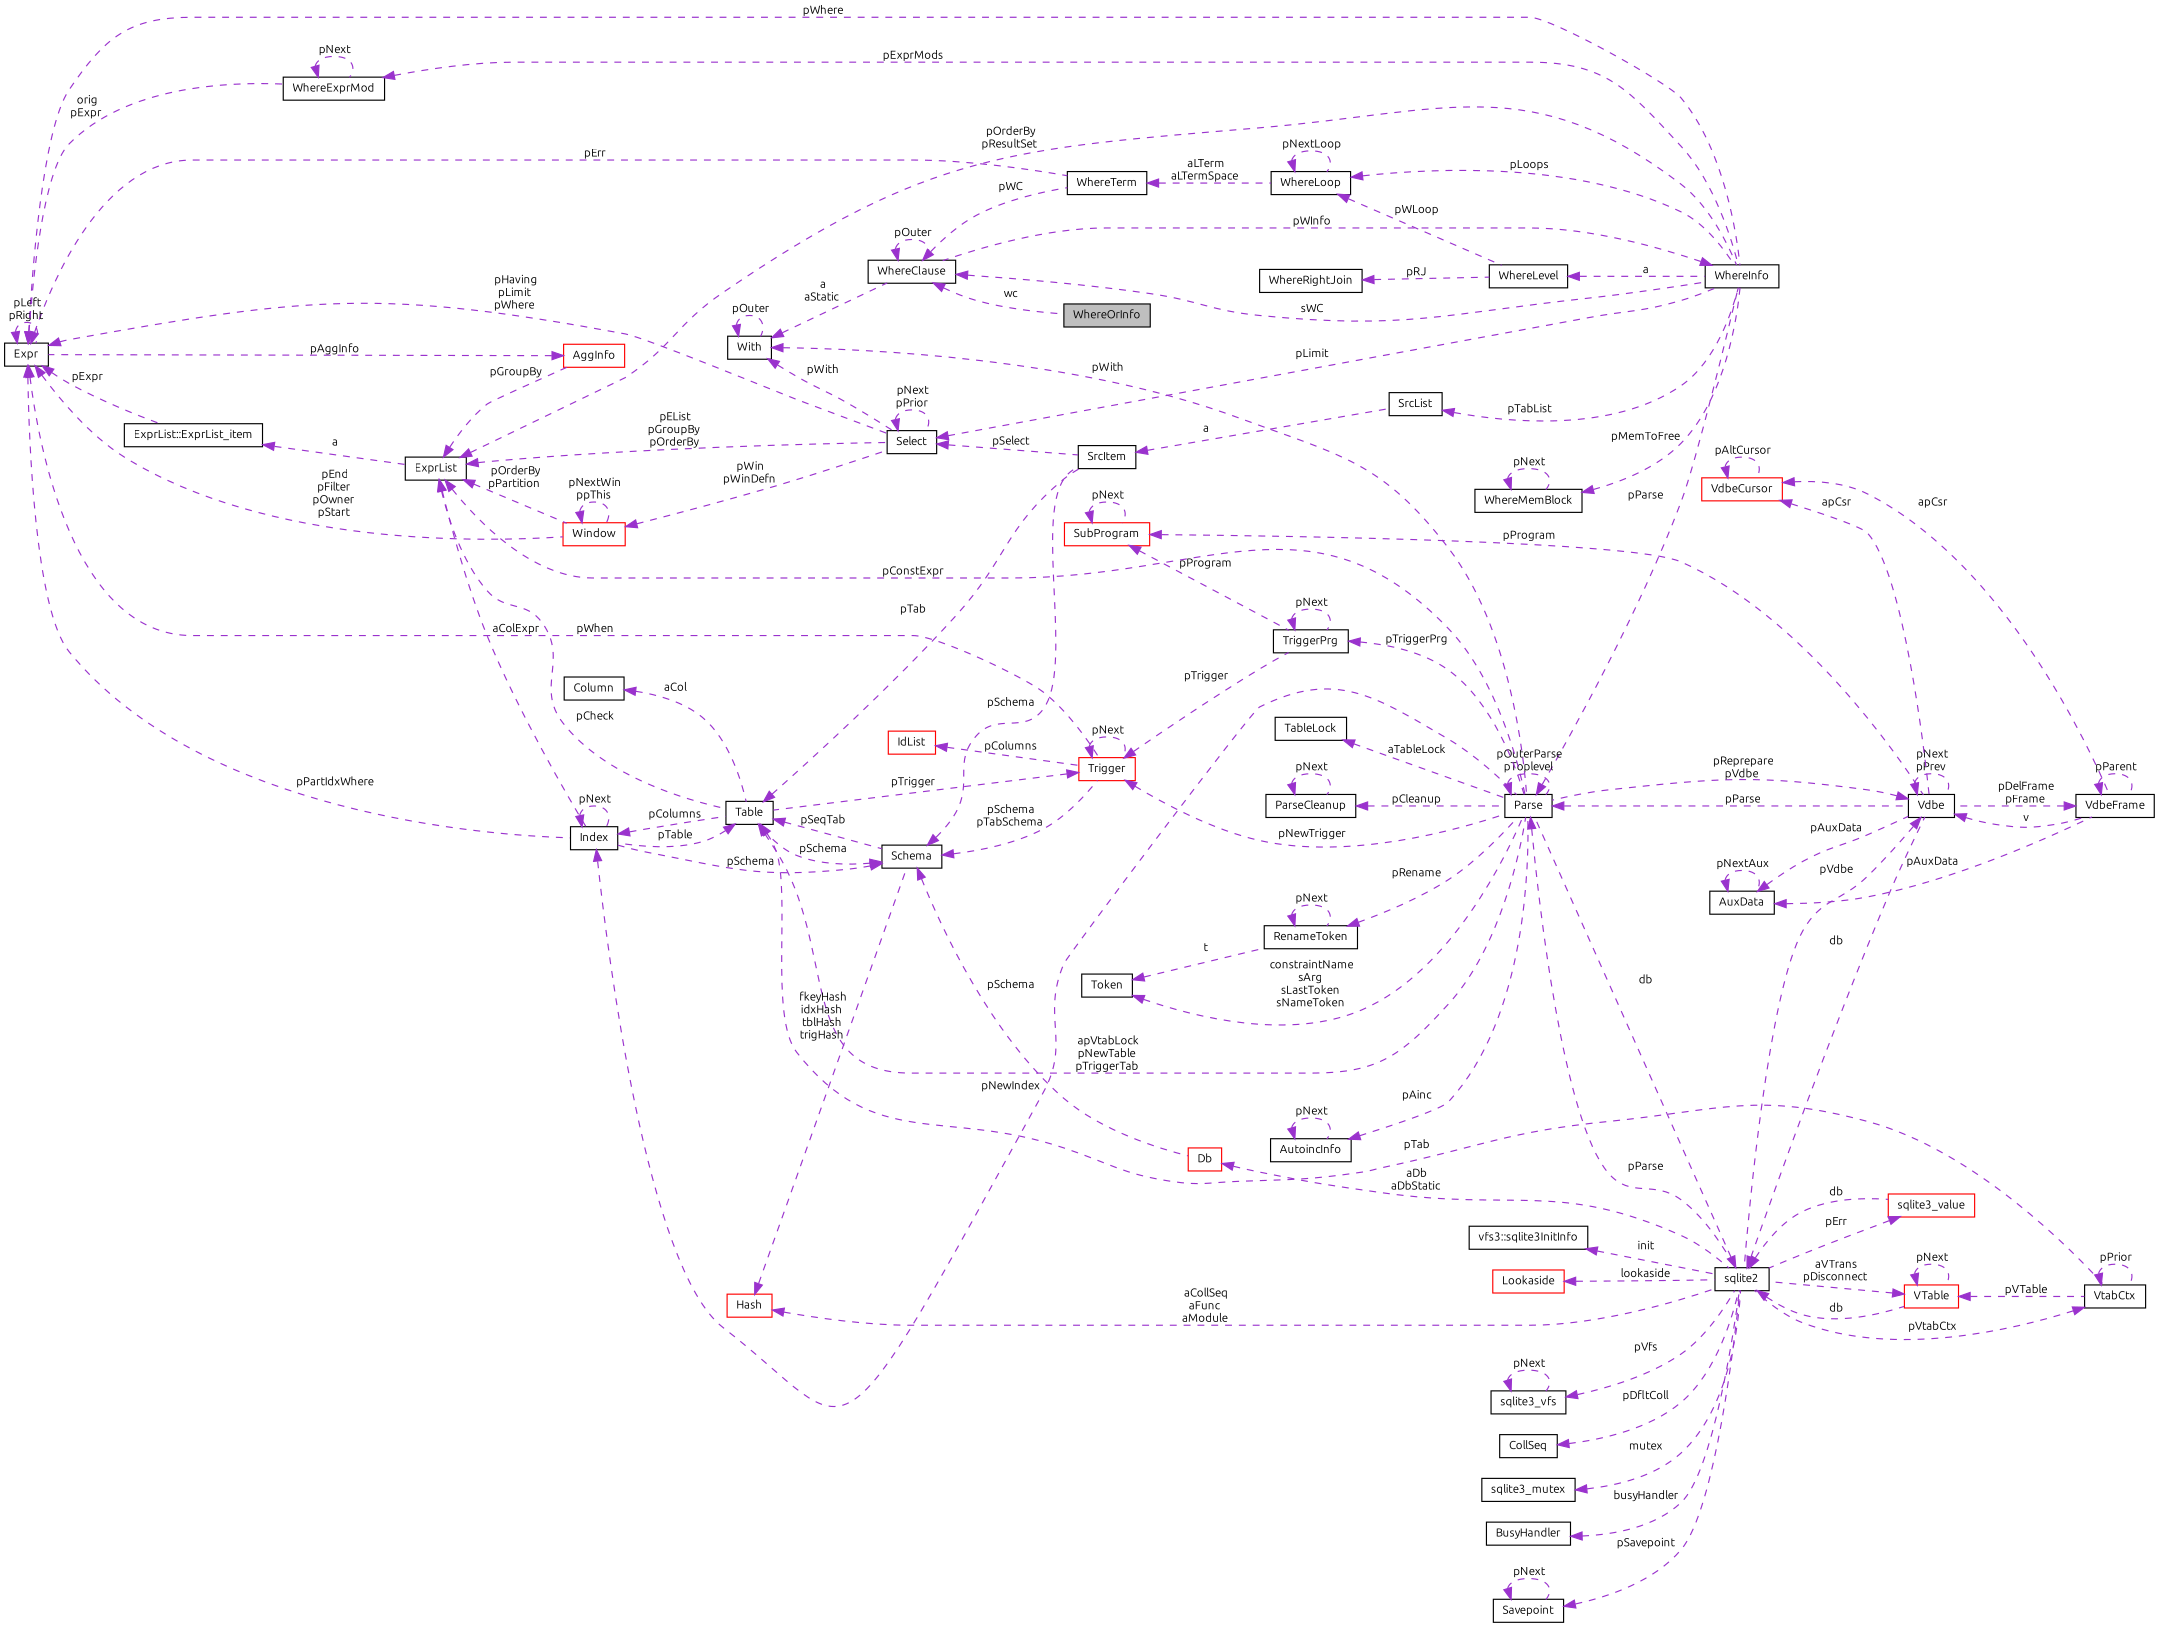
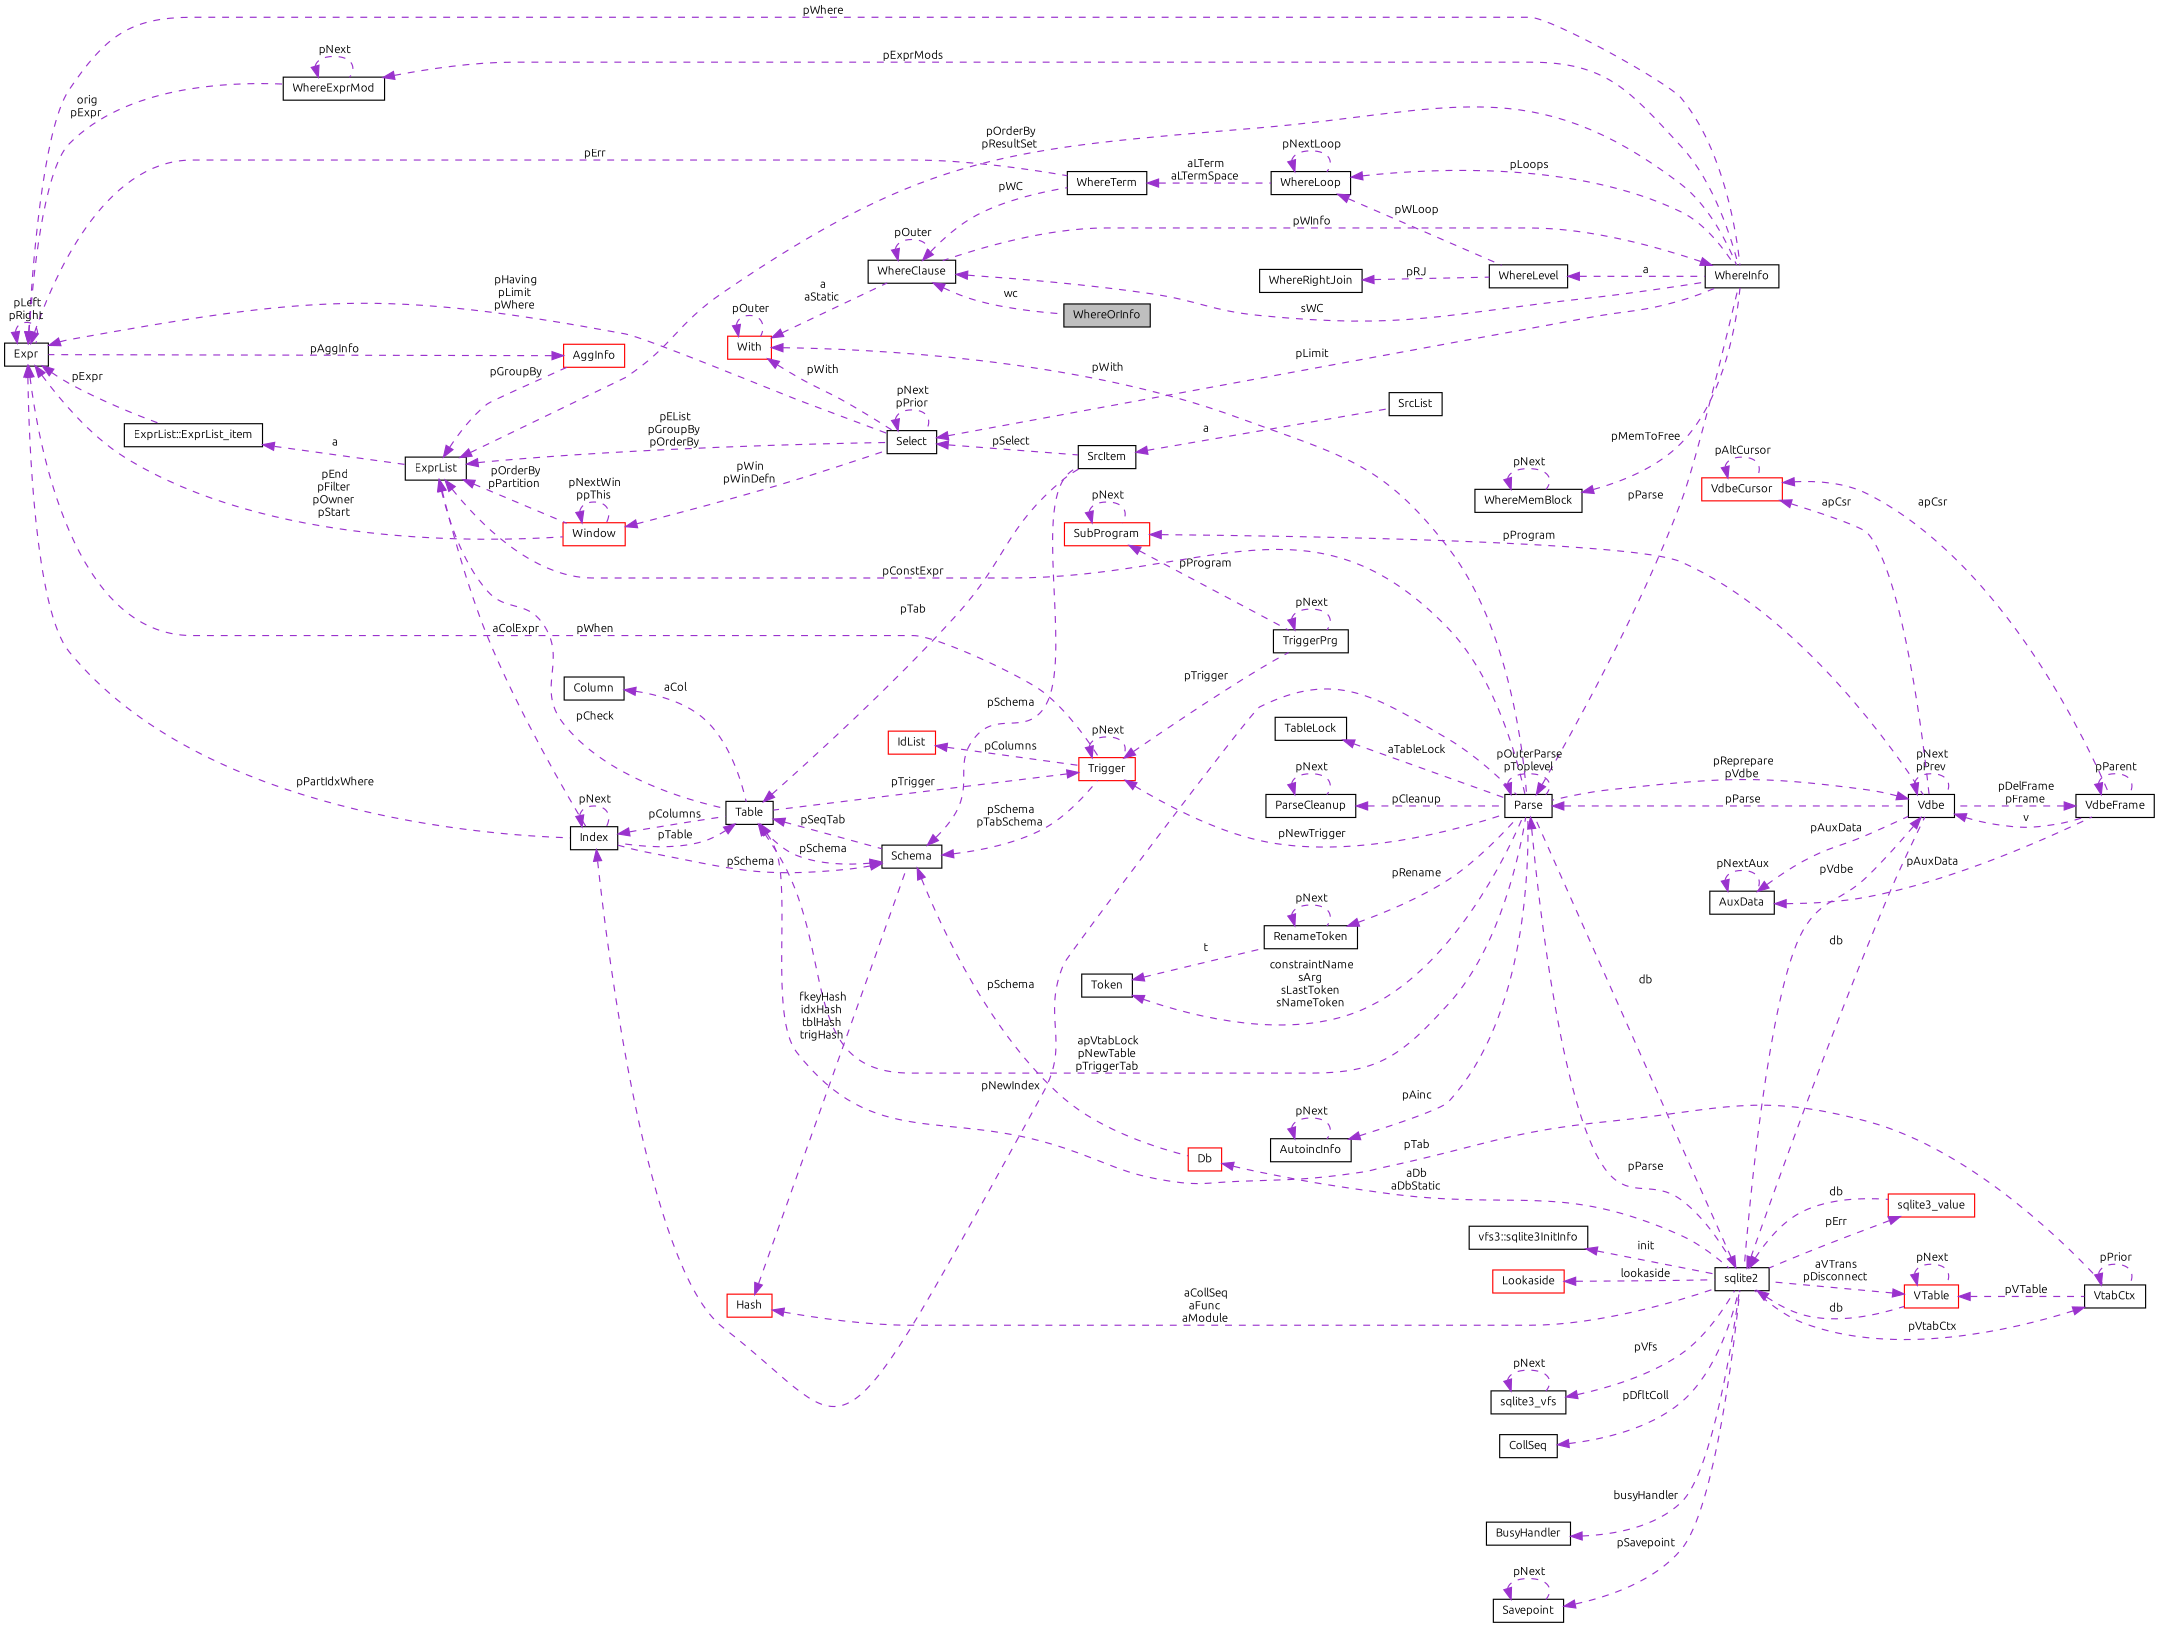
node "With": color black -> red
edge "WhereInfo" -> "SrcList": removed, label "pTabList"
edge "Parse" -> "TriggerPrg": removed, label "pTriggerPrg"
node "sqlite3_mutex": removed
